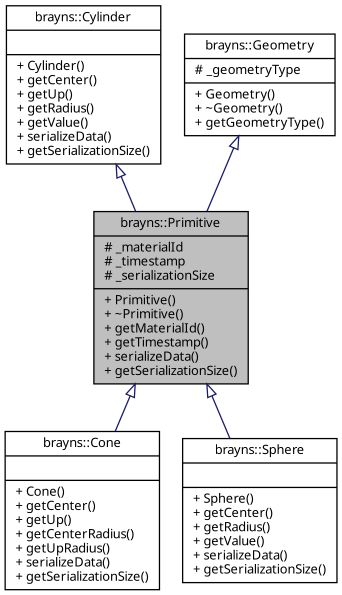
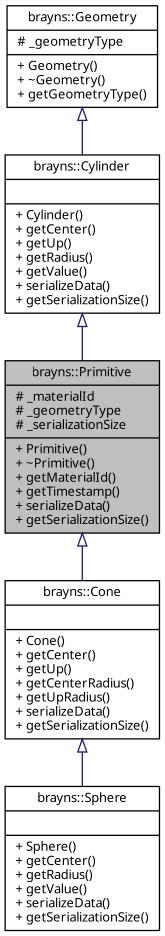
edge "brayns::Primitive" -> "brayns::Geometry": now "brayns::Cylinder" -> "brayns::Geometry"
node "brayns::Primitive": text "# _timestamp" -> "# _geometryType"
edge "brayns::Sphere" -> "brayns::Primitive": now "brayns::Sphere" -> "brayns::Cone"
